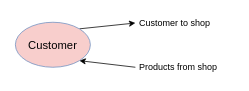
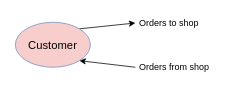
node "Customer to shop": label "Customer to shop" -> "Orders to shop"
node "Products from shop": label "Products from shop" -> "Orders from shop"
